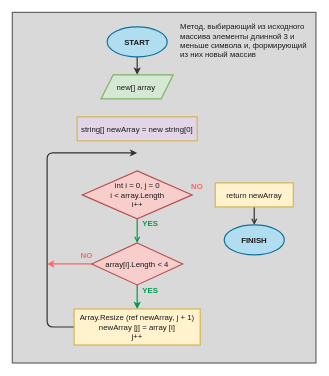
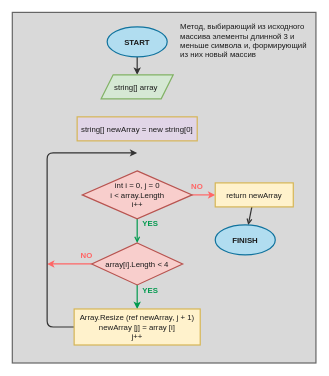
node "new[] array": label "new[] array" -> "string[] array"
edge "int i = 0, j = 0i < array.Lengthi++" -> "return newArray": added
node "FINISH": moved (254, 240) -> (245, 240)
